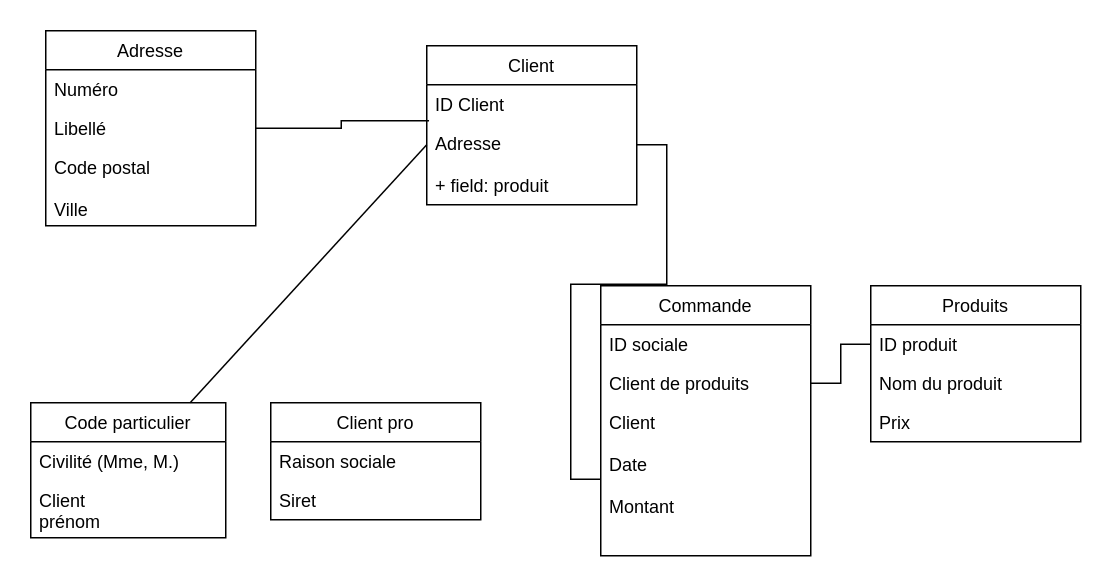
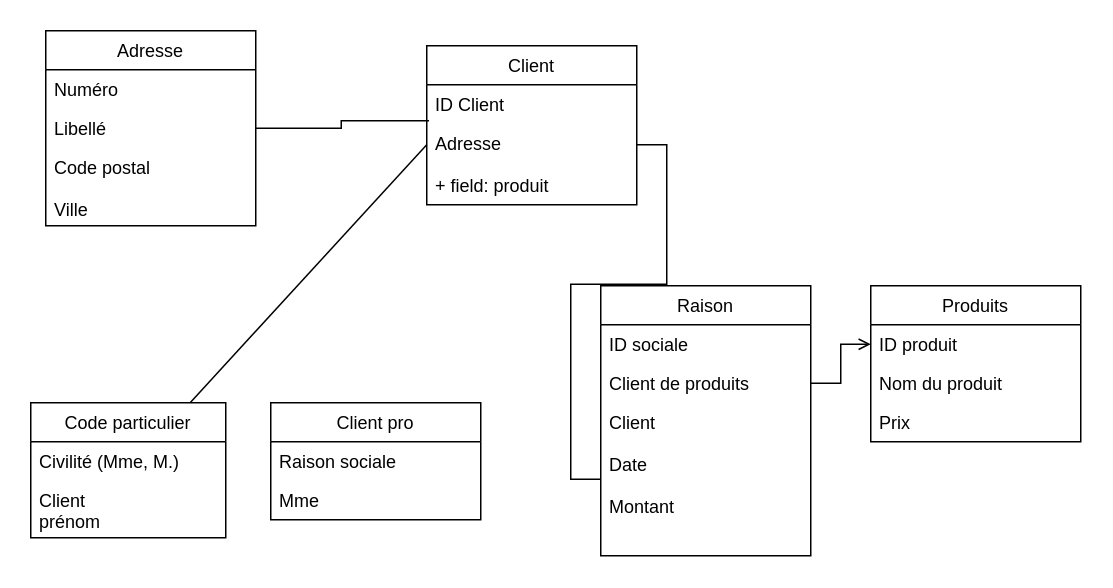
node "Commande": label "Commande" -> "Raison"
edge "ID produit" -- "Client de produits": arrowhead none -> open
node "Siret": label "Siret" -> "Mme"
